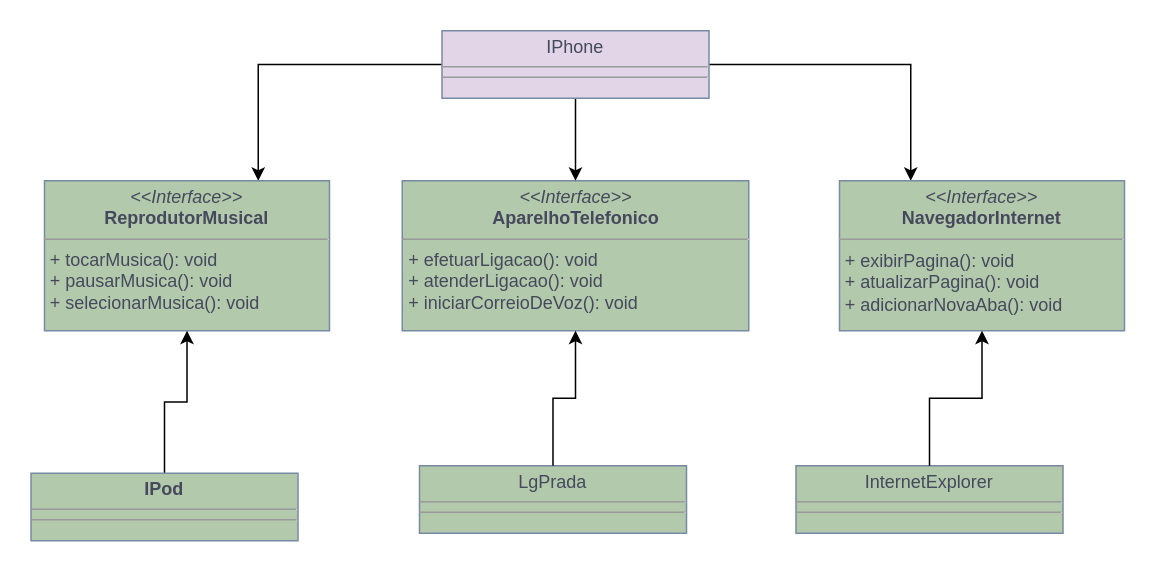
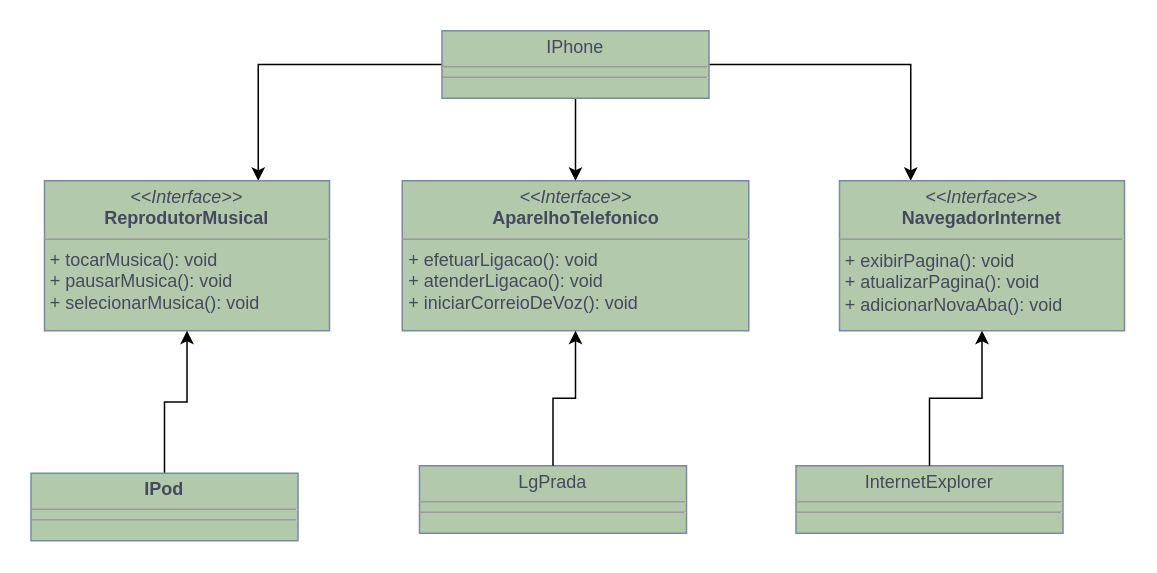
node "IPhone": fillcolor #e1d5e7 -> #b2c9ab
